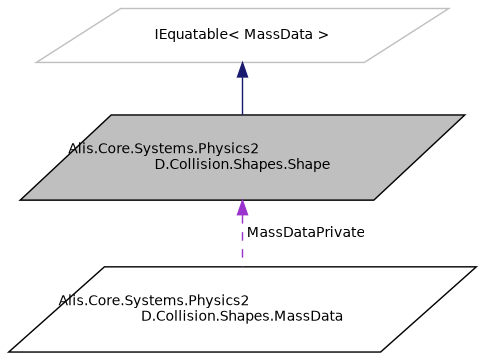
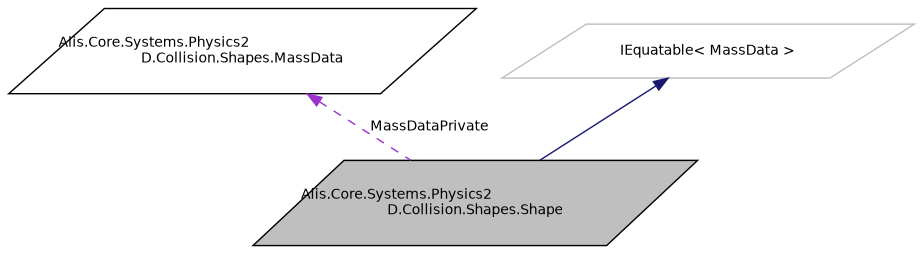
edge "Alis.Core.Systems.Physics2 D.Collision.Shapes.MassData" -> "Alis.Core.Systems.Physics2 D.Collision.Shapes.Shape": reversed
